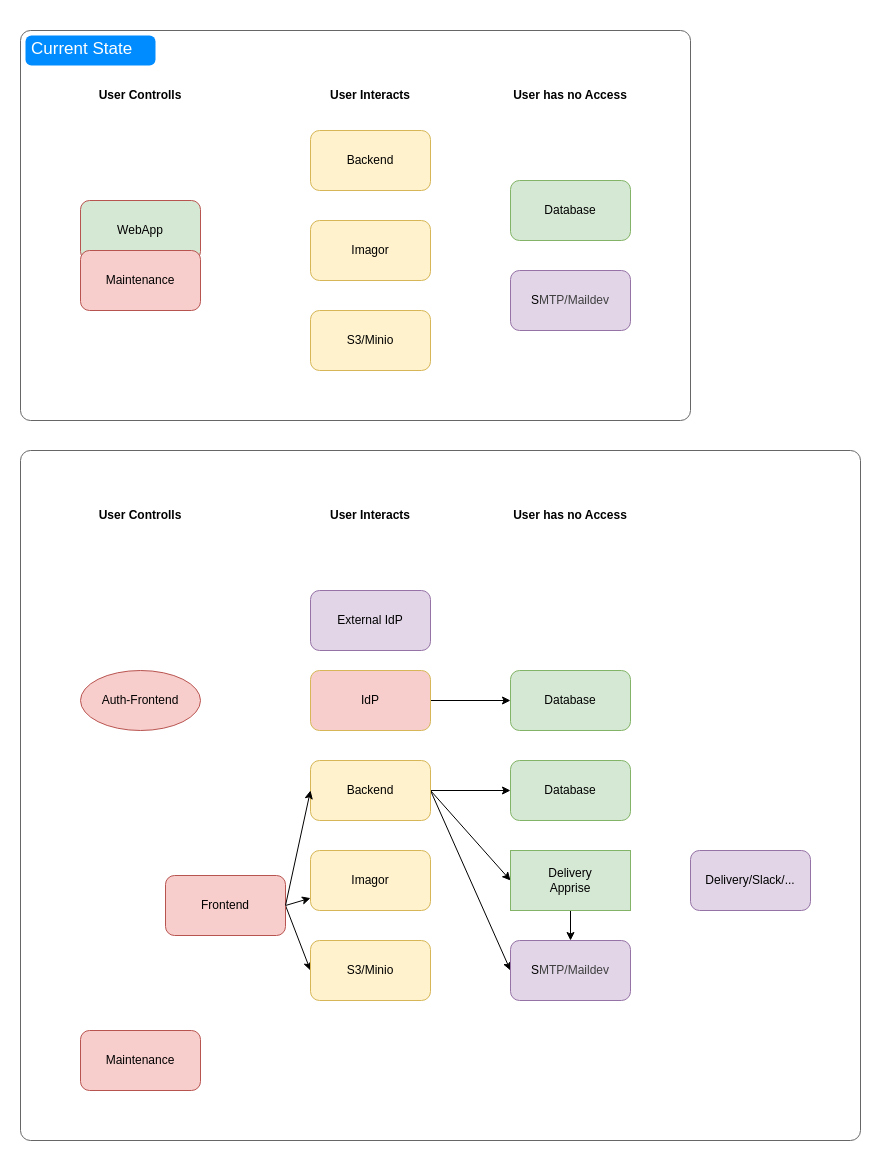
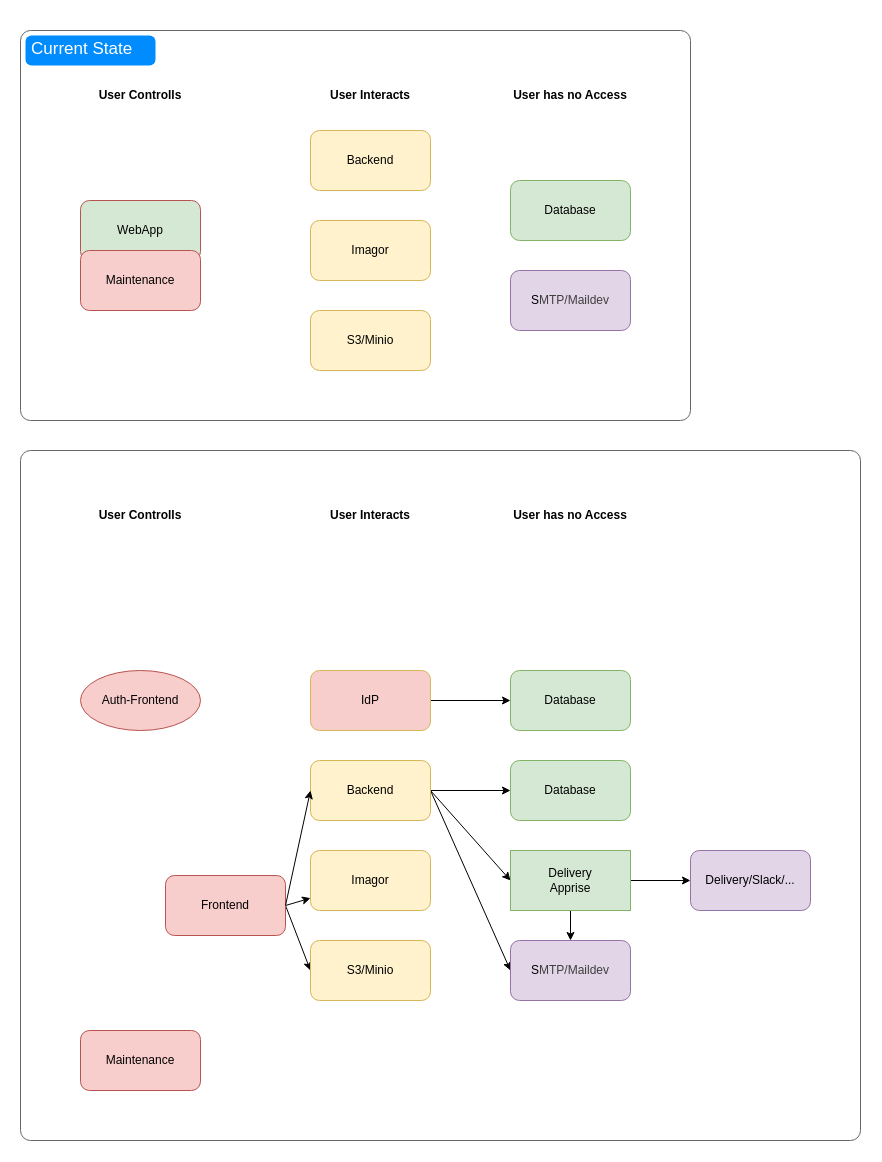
node "External IdP": removed
edge "Delivery Apprise" -> "Delivery/Slack/...": added
